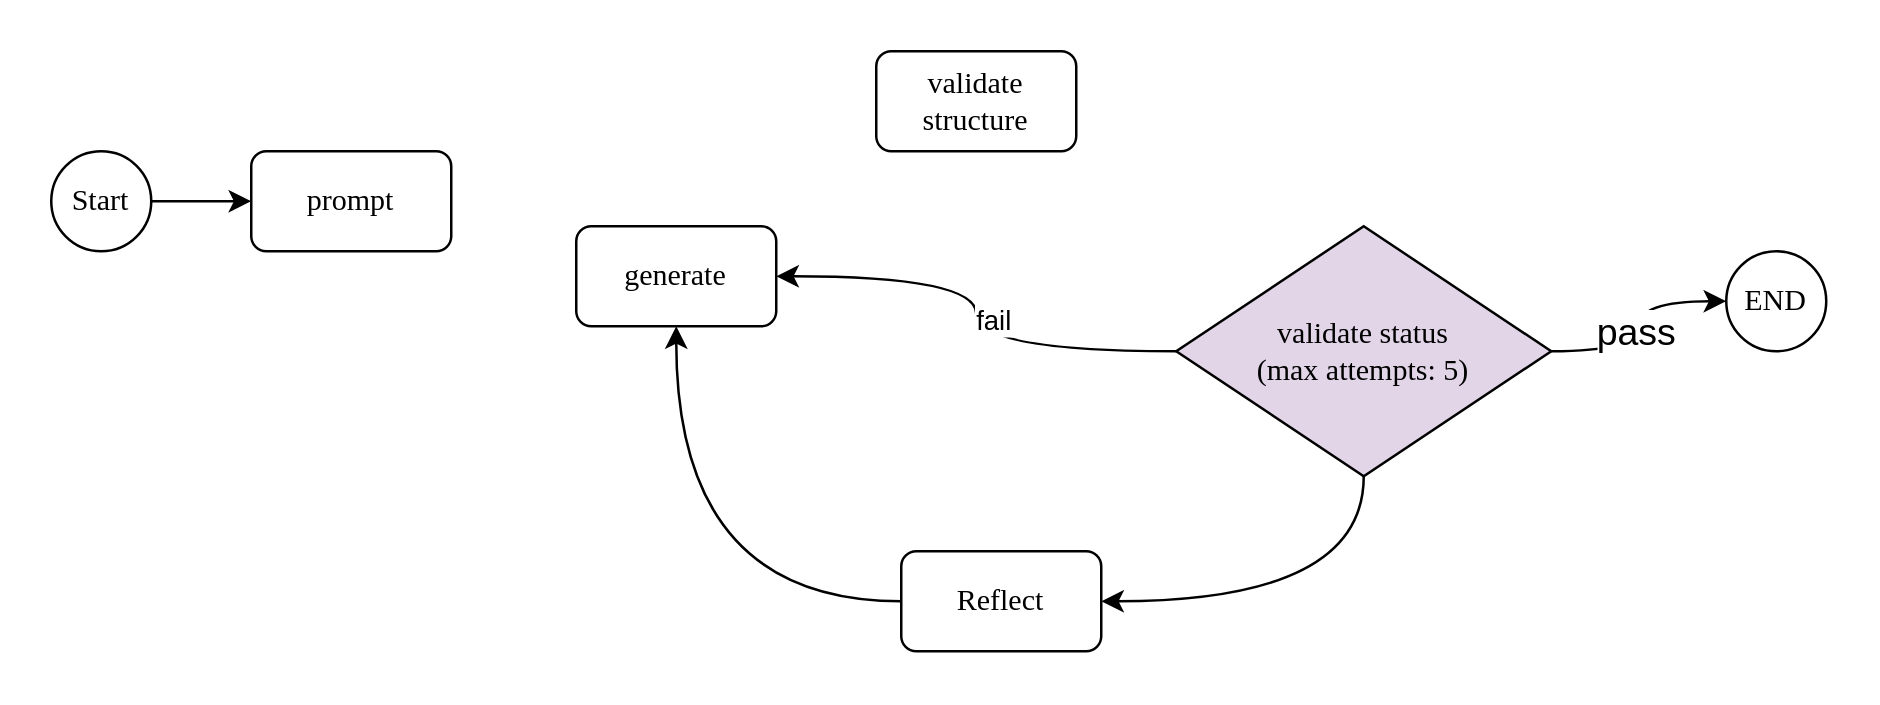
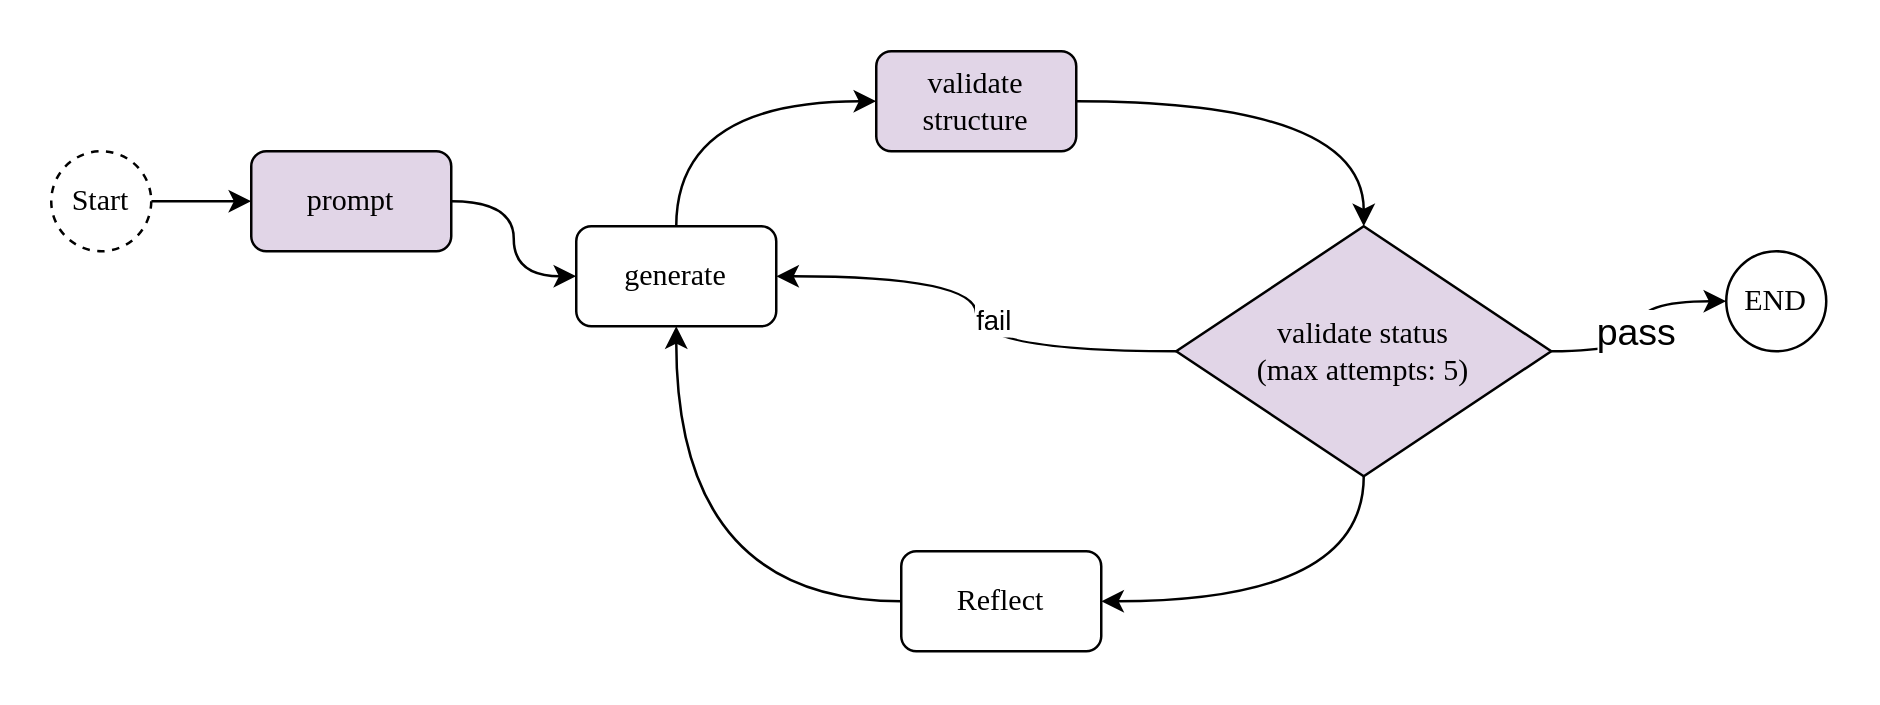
node "validate structure": fillcolor #ffffff -> #e1d5e7
edge "validate structure" -> "validate status (max attempts: 5)": added
edge "generate" -> "validate structure": added
node "Start": style solid -> dashed
node "prompt": fillcolor #ffffff -> #e1d5e7
edge "prompt" -> "generate": added
